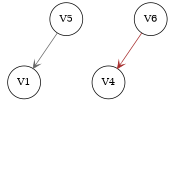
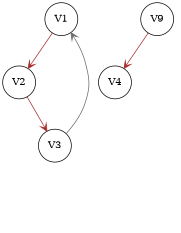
node "V5": label "V5" -> "V3"
node "V6": label "V6" -> "V9"
node "V2": added
